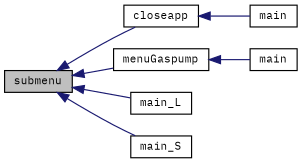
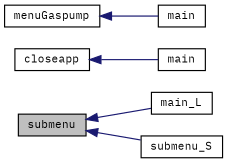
edge "closeapp" -> "submenu": removed
edge "menuGaspump" -> "submenu": removed
node "main_S": label "main_S" -> "submenu_S"
